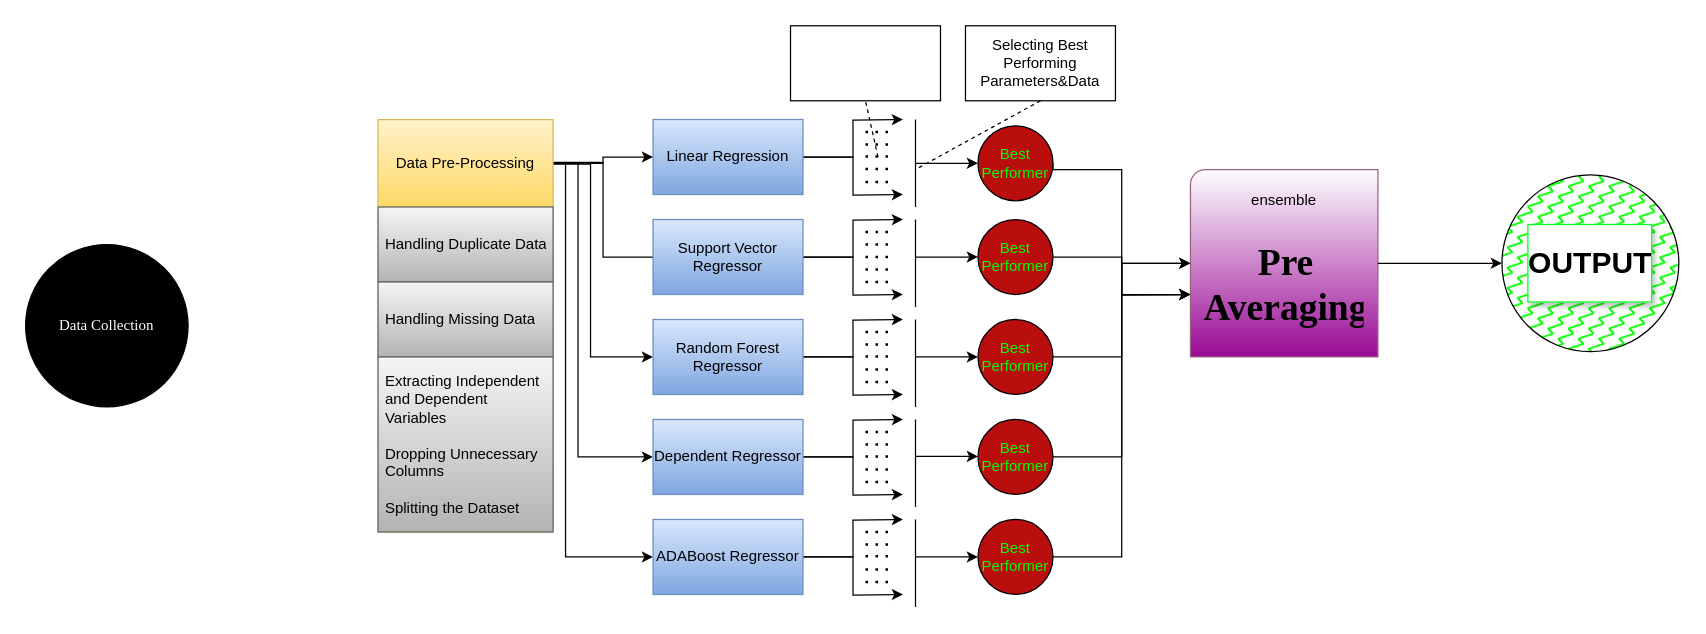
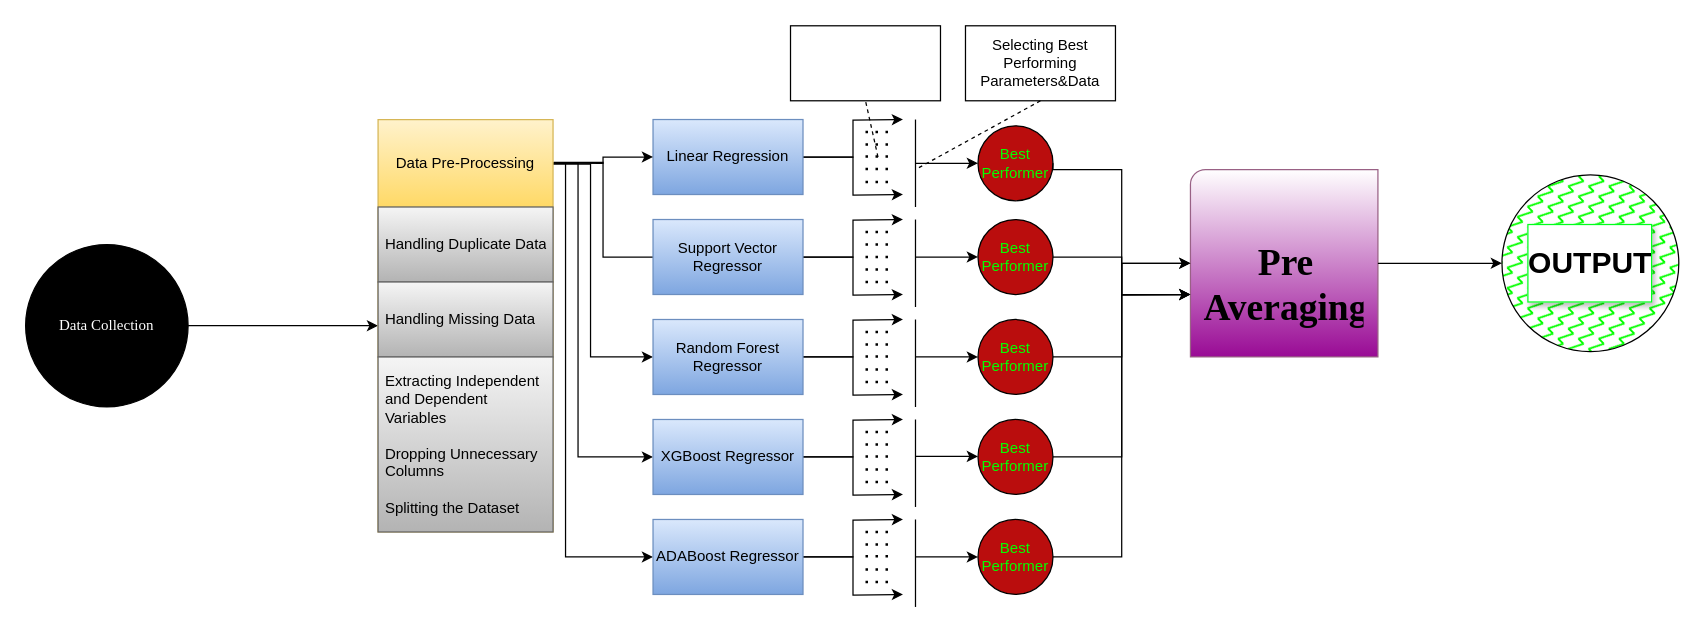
node "ensemble": removed
edge "Data Collection" -> "Data Pre-Processing": added
node "Dependent Regressor": label "Dependent Regressor" -> "XGBoost Regressor"
